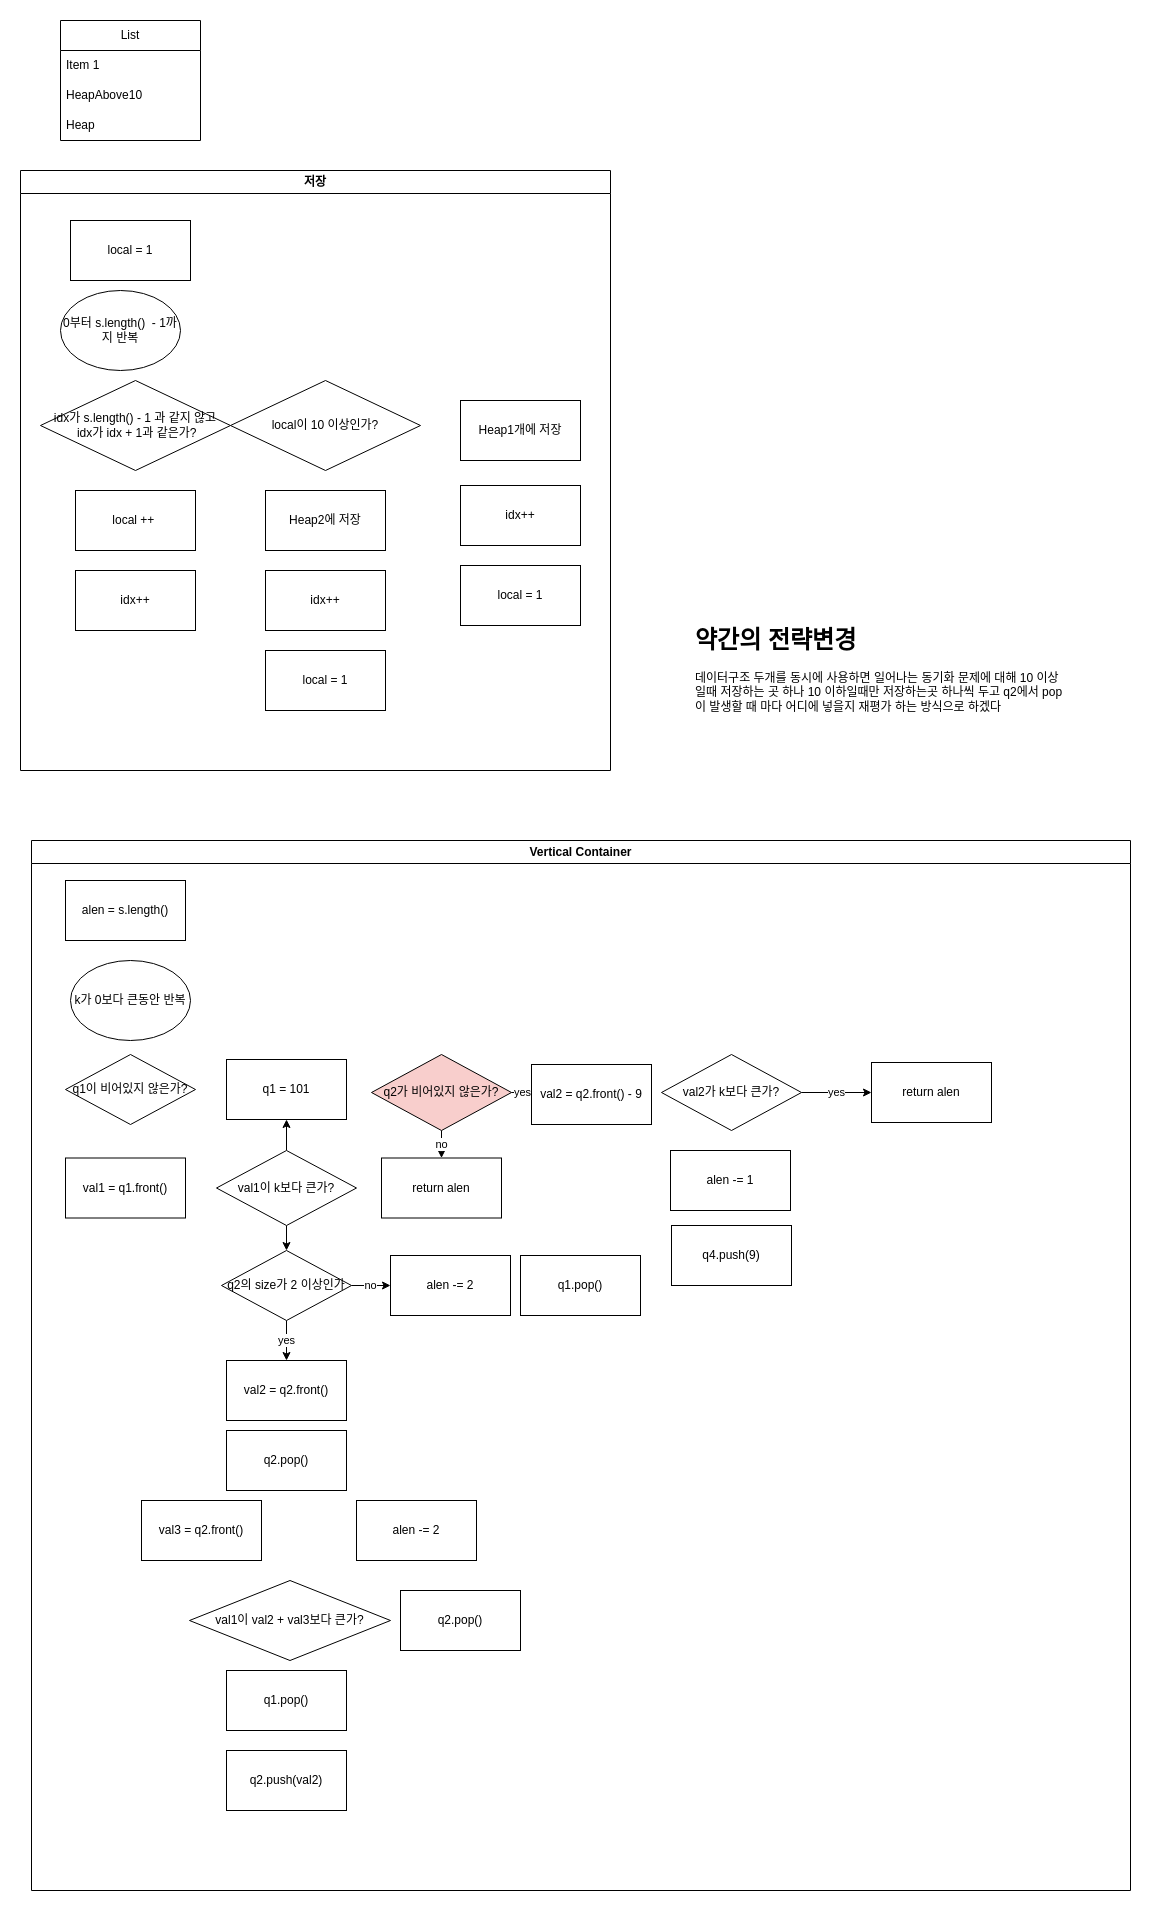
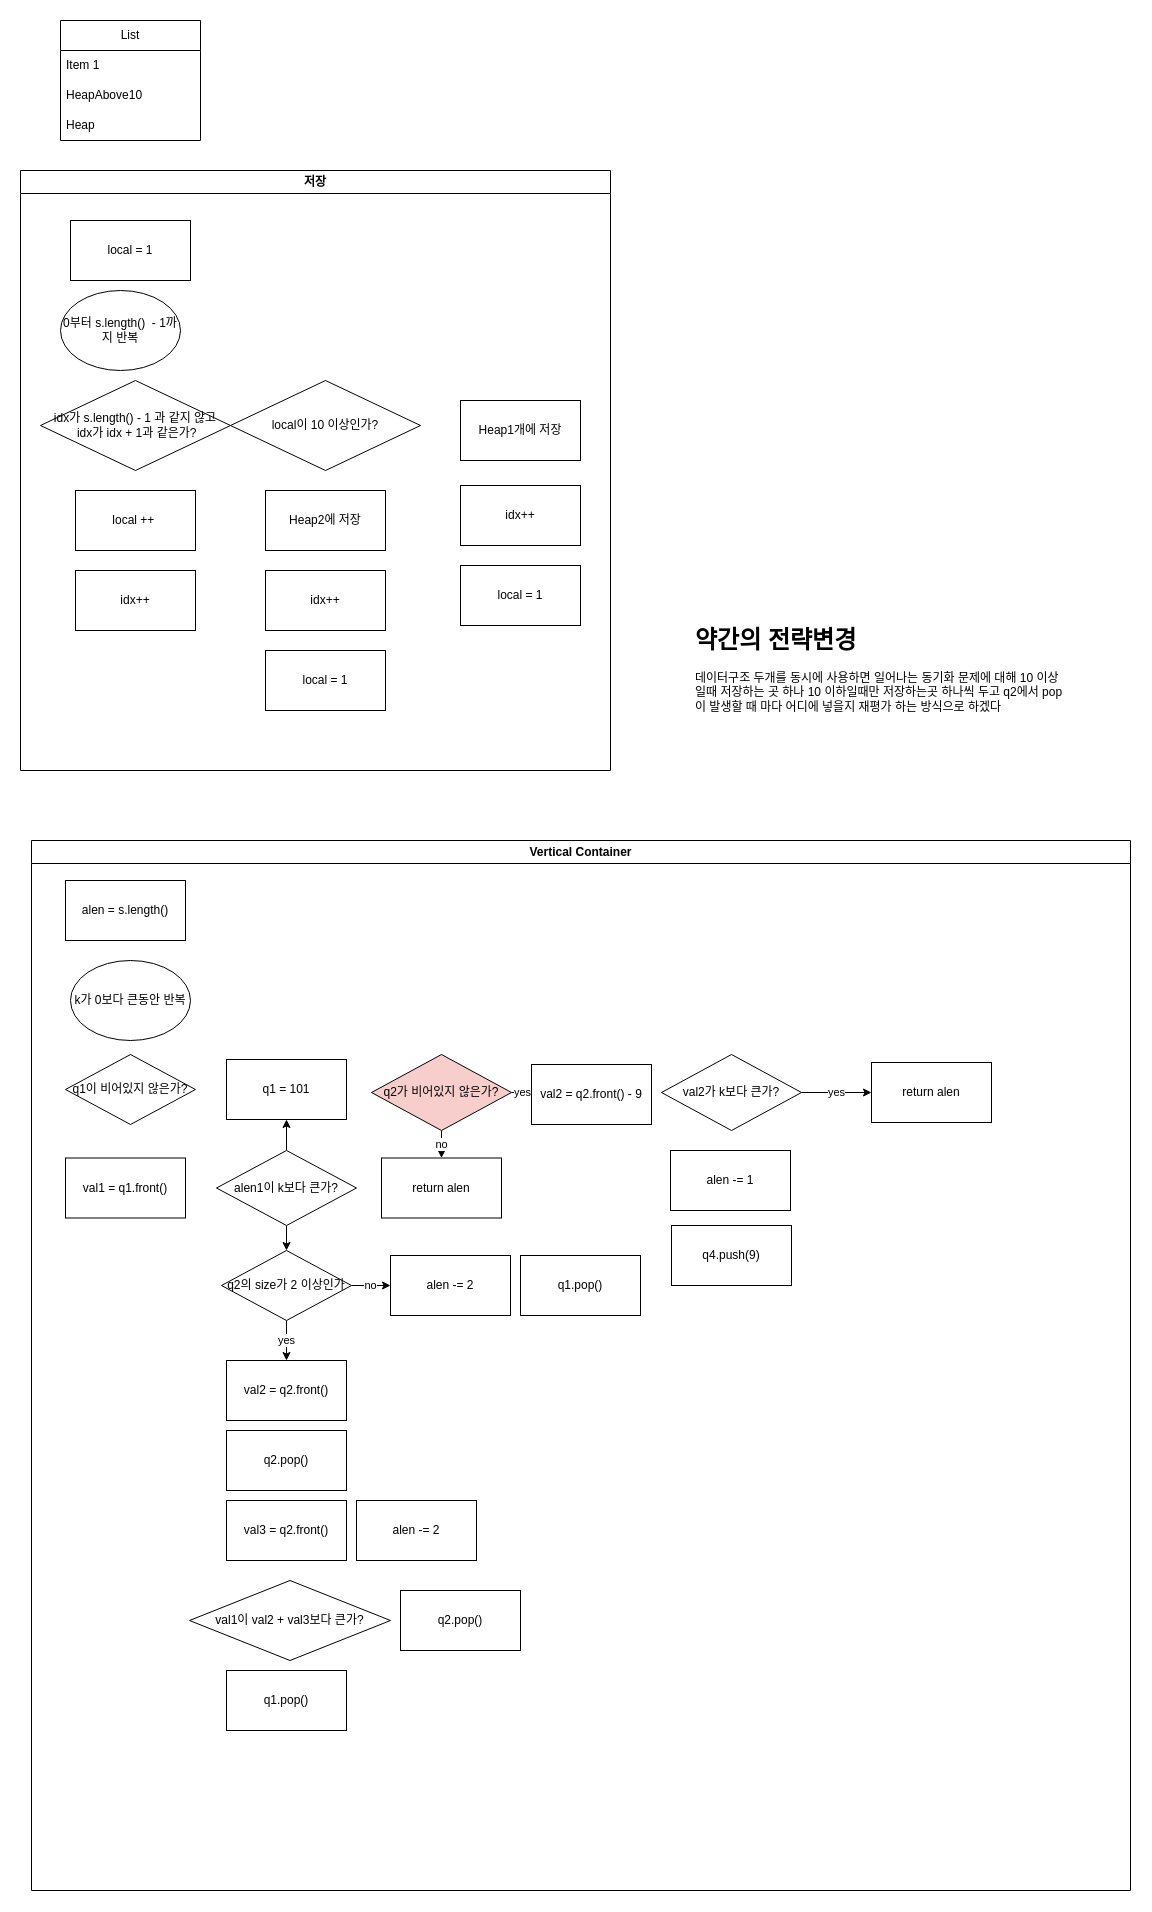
node "val1이 k보다 큰가?": label "val1이 k보다 큰가?" -> "alen1이 k보다 큰가?"
node "val3 = q2.front()": moved (202, 1531) -> (287, 1531)
node "q2.push(val2)": removed
